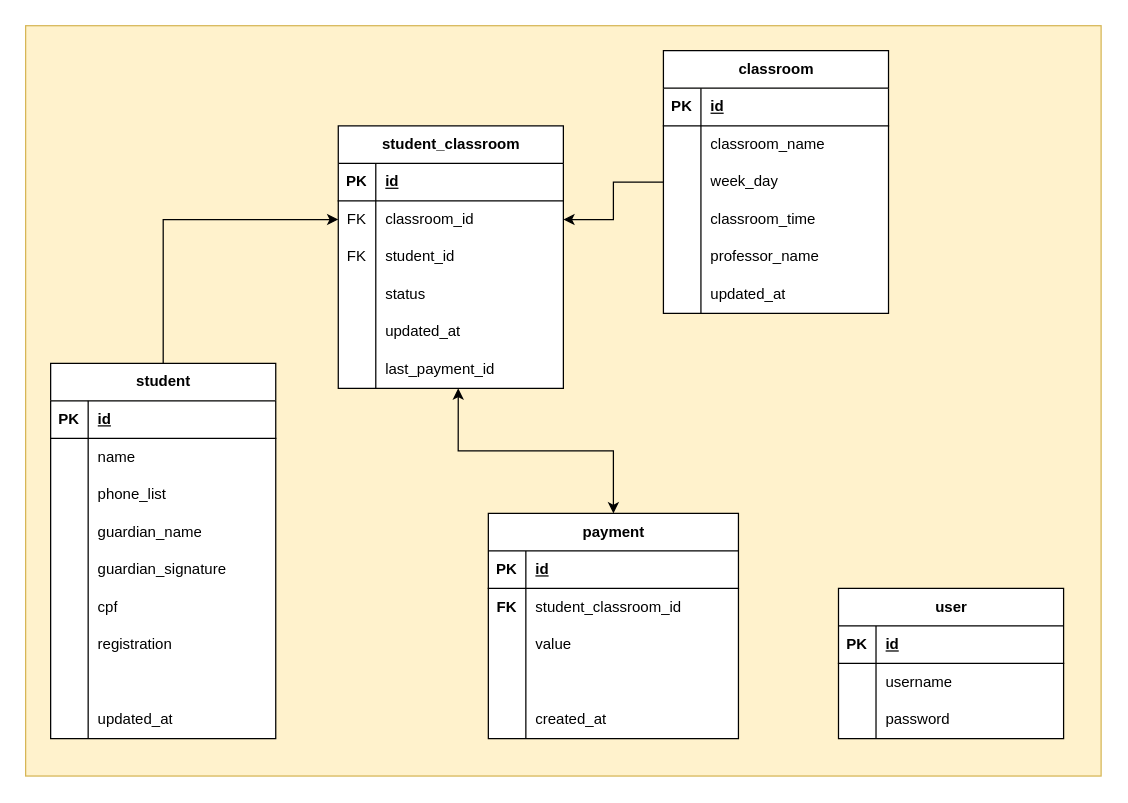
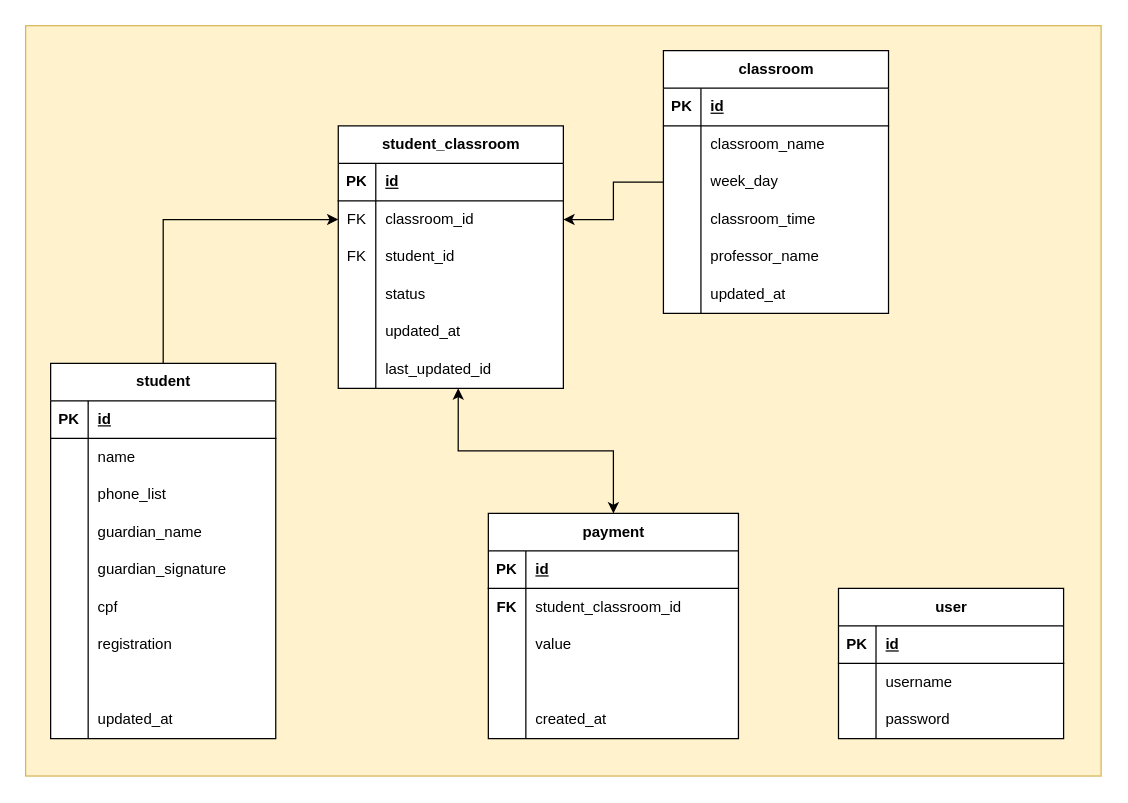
node "last_payment_id": label "last_payment_id" -> "last_updated_id"
